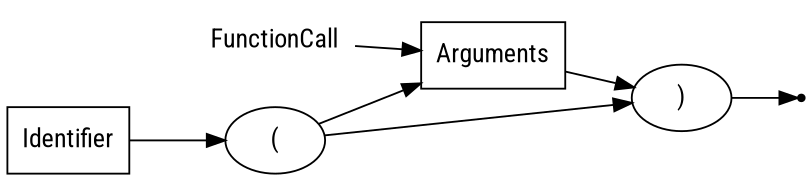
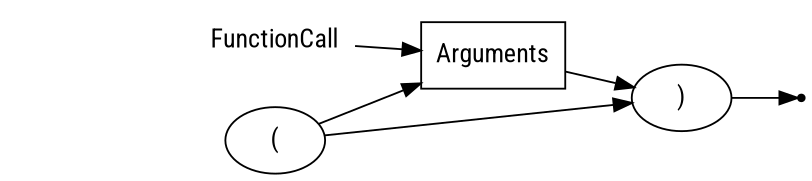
node "Identifier": removed
